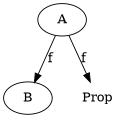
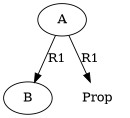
edge "A" -> "B": label "f" -> "R1"
edge "A" -> "Prop": label "f" -> "R1"
